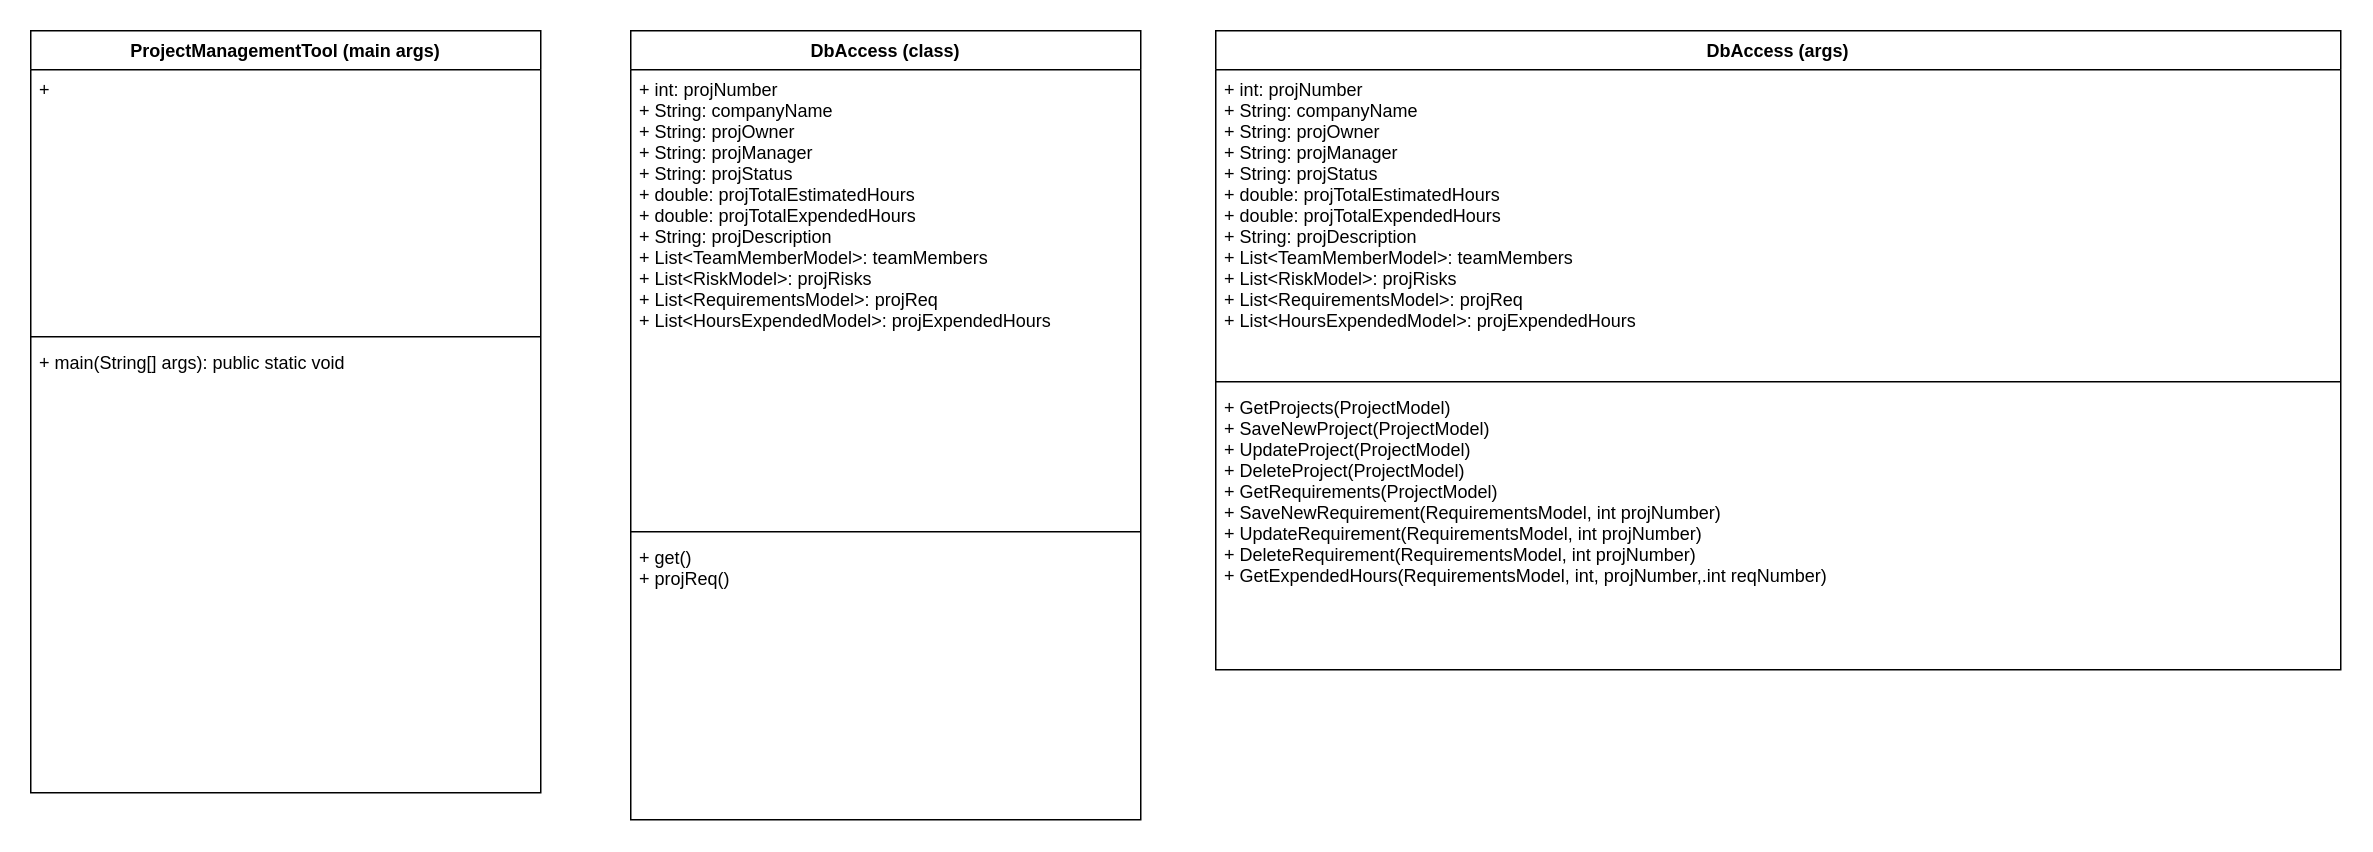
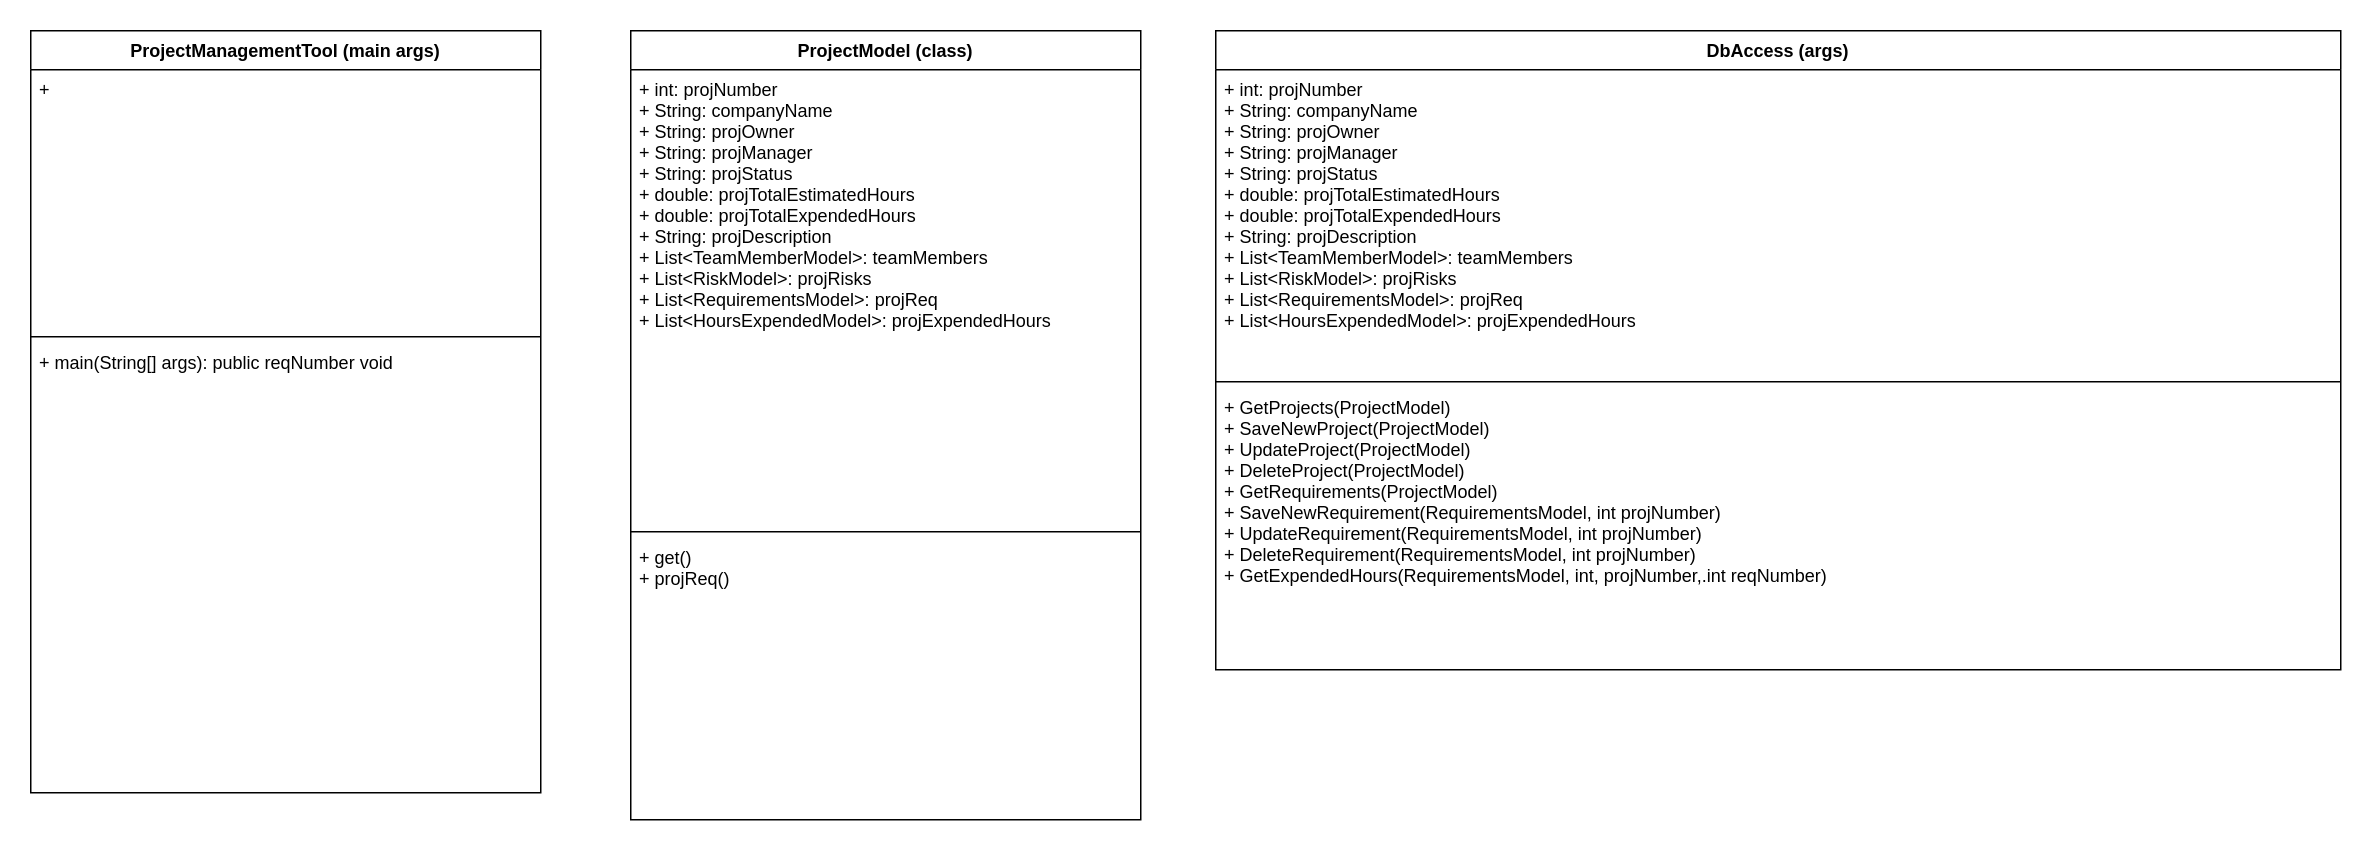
node "DbAccess (class)": label "DbAccess (class)" -> "ProjectModel (class)"
node "+ main(String[] args): public static void": label "+ main(String[] args): public static void" -> "+ main(String[] args): public reqNumber void"
